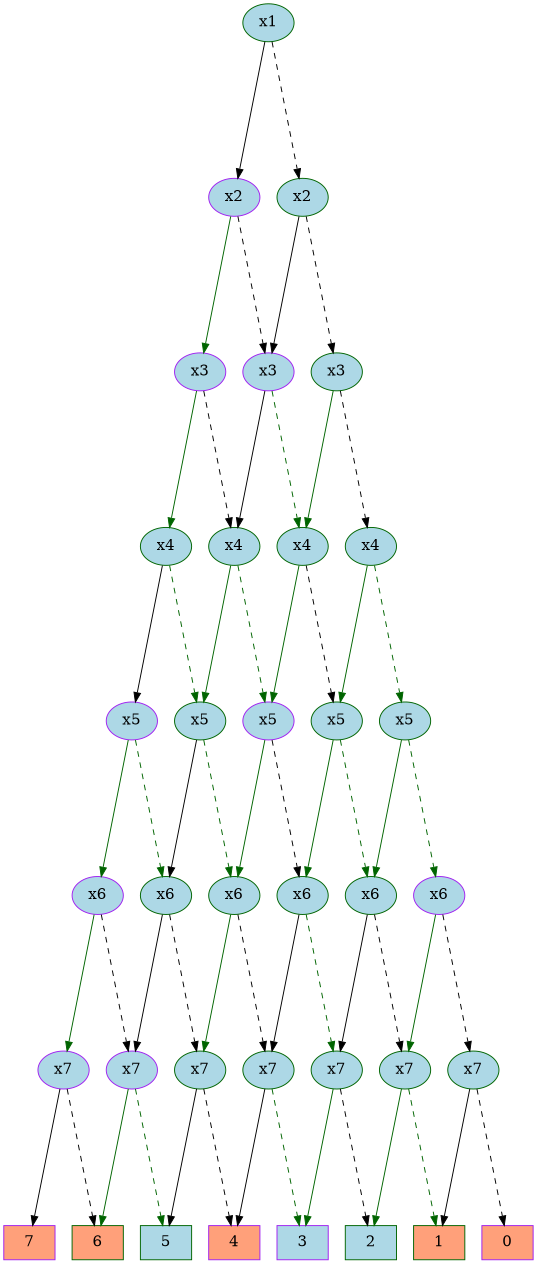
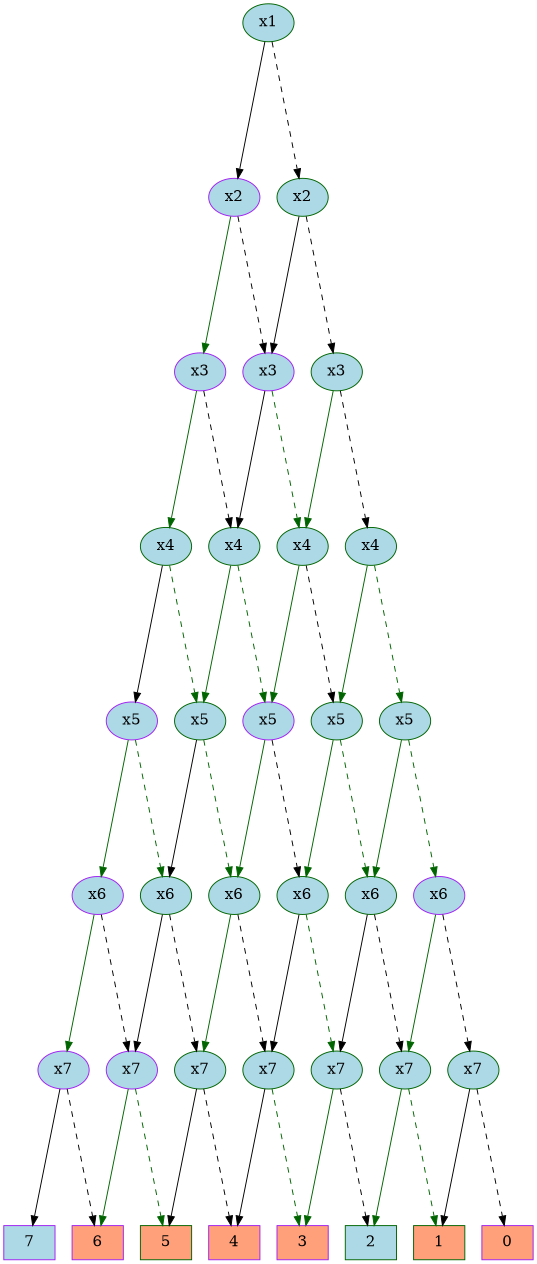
node "7": fillcolor lightsalmon -> lightblue
node "6": color darkgreen -> purple
node "5": fillcolor lightblue -> lightsalmon
node "3": fillcolor lightblue -> lightsalmon
